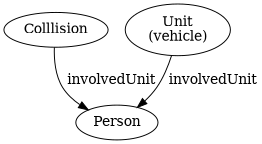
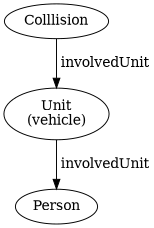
edge "Colllision" -> "Person": now "Colllision" -> "Unit (vehicle)"
